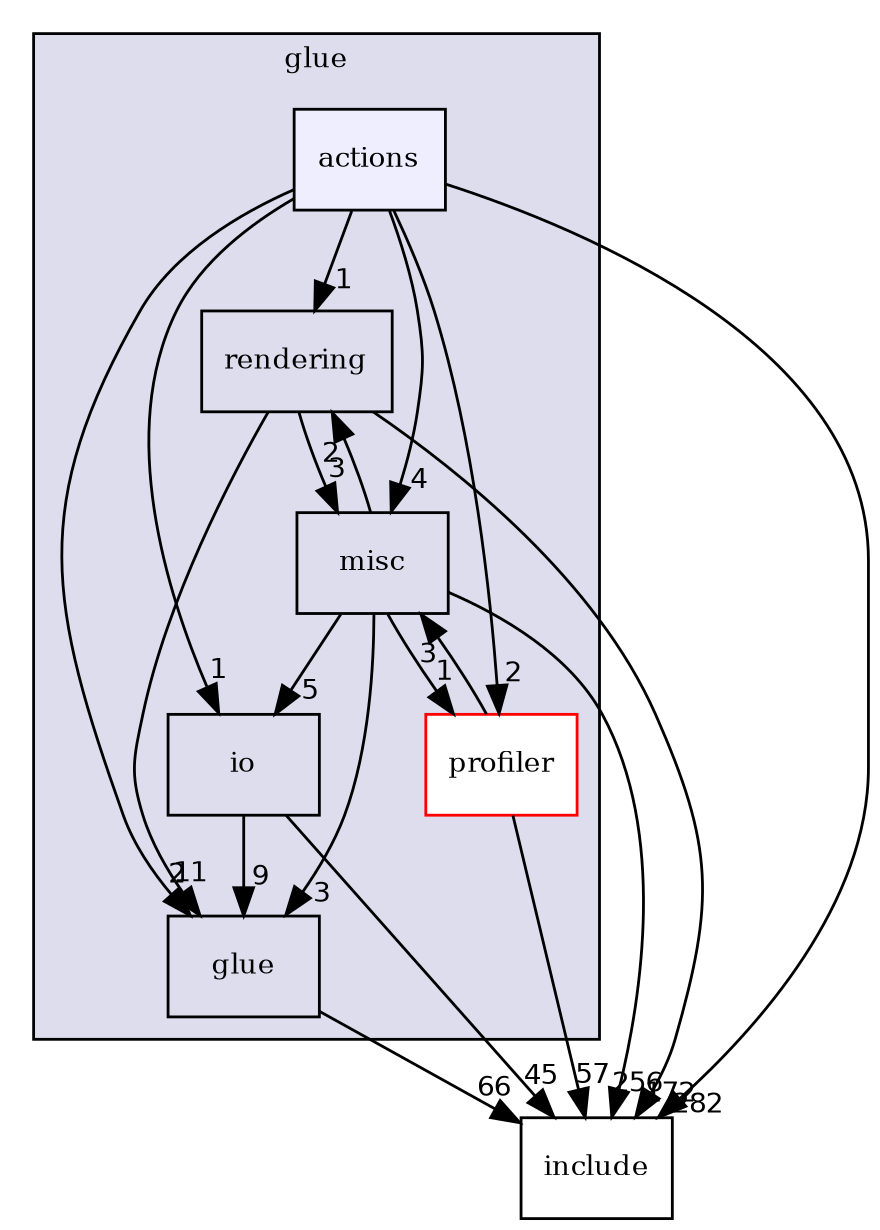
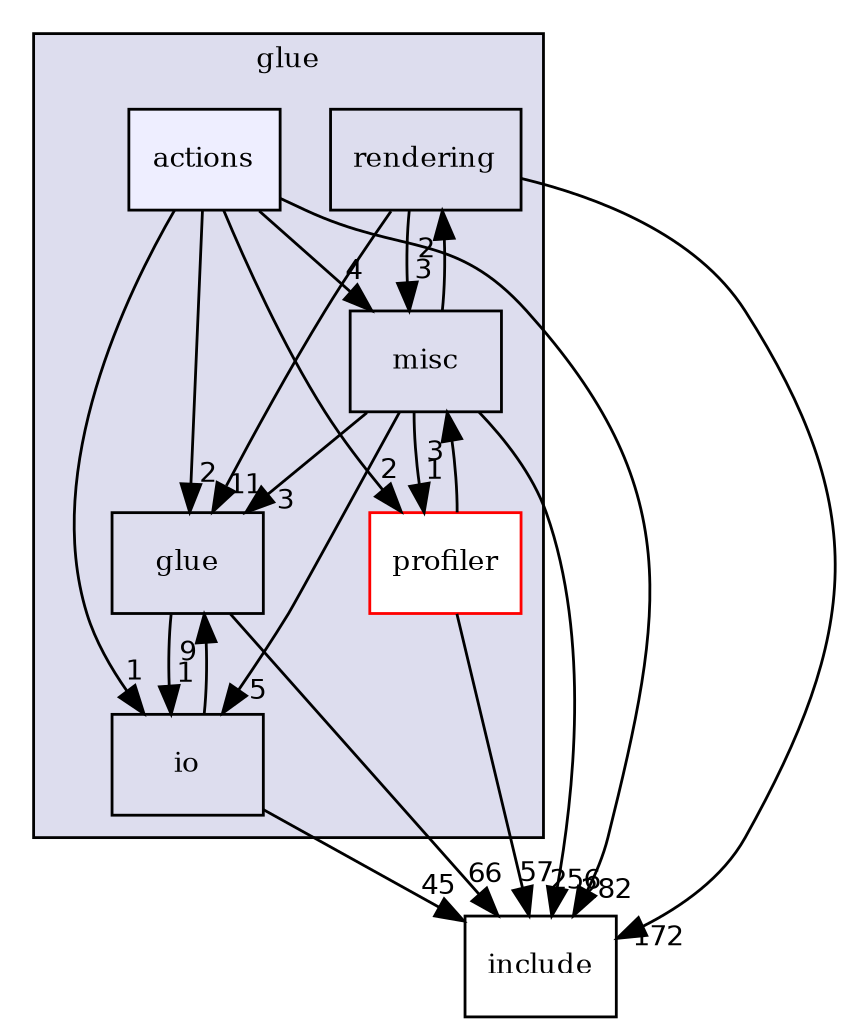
edge "actions" -> "rendering": removed
edge "glue" -> "io": added
